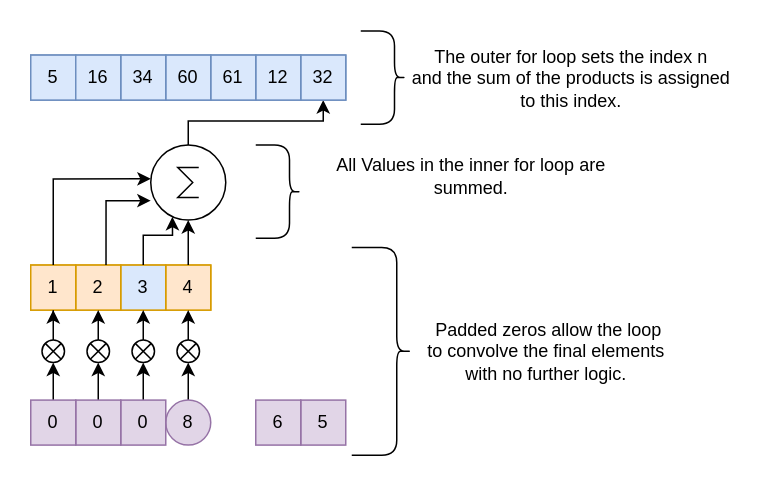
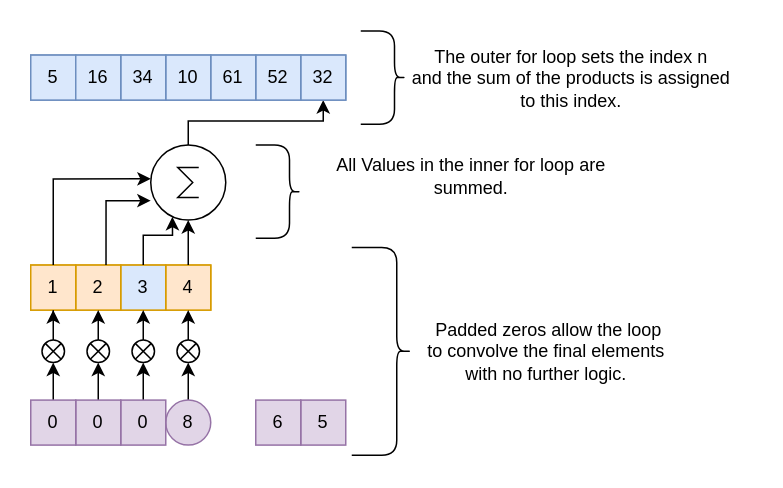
node "60": label "60" -> "10"
node "12": label "12" -> "52"
